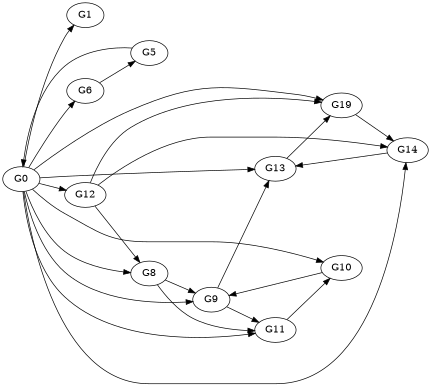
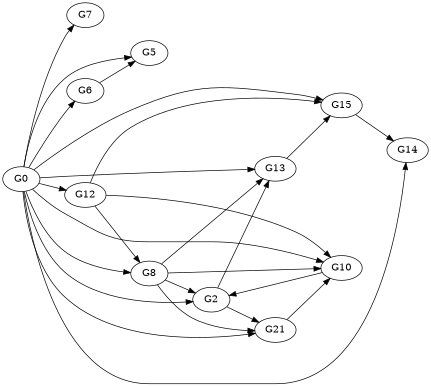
node "G1": label "G1" -> "G7"
edge "G5" -> "G0": reversed
node "G19": label "G19" -> "G15"
edge "G12" -> "G14": now "G12" -> "G10"
edge "G14" -> "G13": now "G8" -> "G13"
edge "G8" -> "G10": added
node "G9": label "G9" -> "G2"
node "G11": label "G11" -> "G21"
